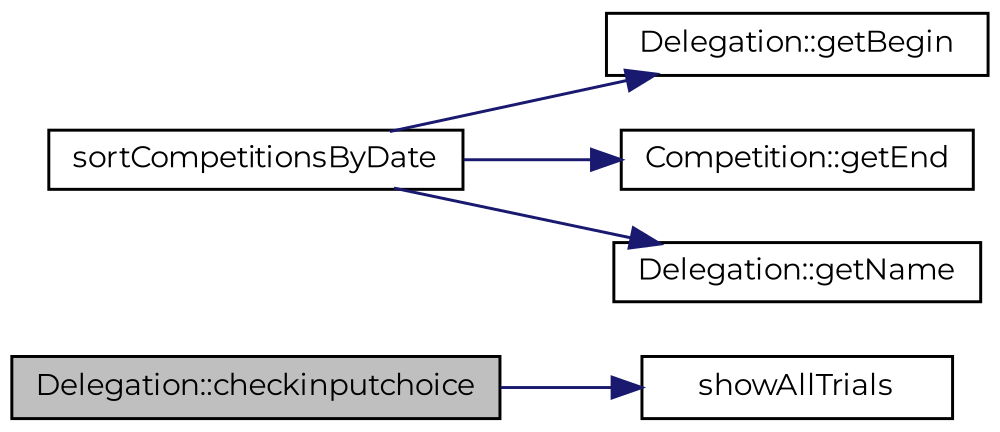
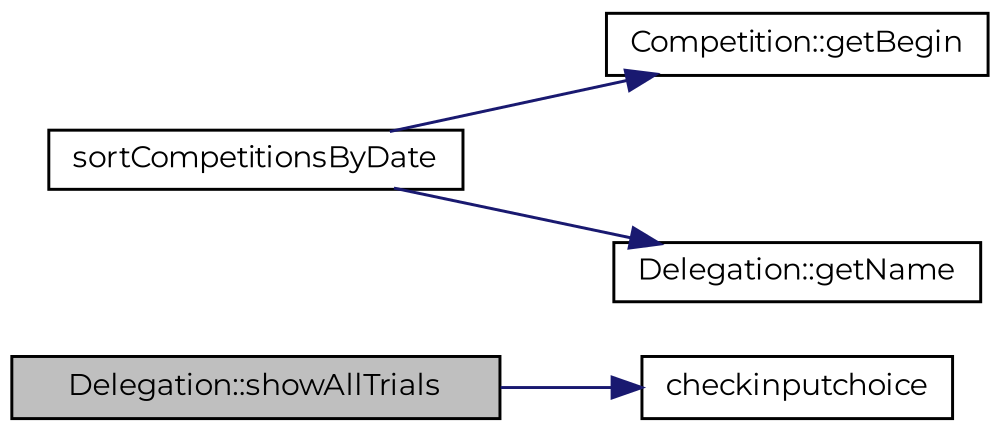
node "Delegation::getBegin": label "Delegation::getBegin" -> "Competition::getBegin"
node "Competition::getEnd": removed
node "Delegation::checkinputchoice": label "Delegation::checkinputchoice" -> "Delegation::showAllTrials"
node "showAllTrials": label "showAllTrials" -> "checkinputchoice"
